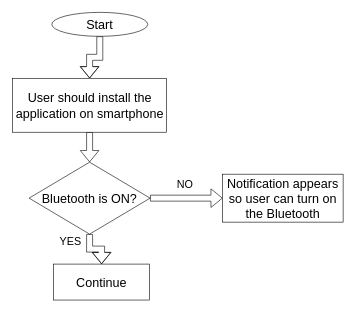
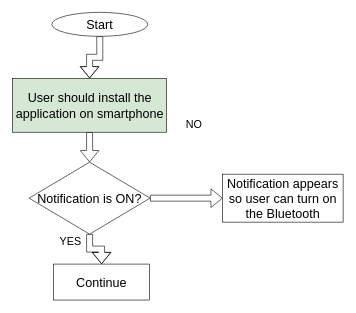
node "User should install the application on smartphone": fillcolor #ffffff -> #d5e8d4
node "NO": moved (185, 183) -> (194, 123)
node "Bluetooth is ON?": label "Bluetooth is ON?" -> "Notification is ON?"
